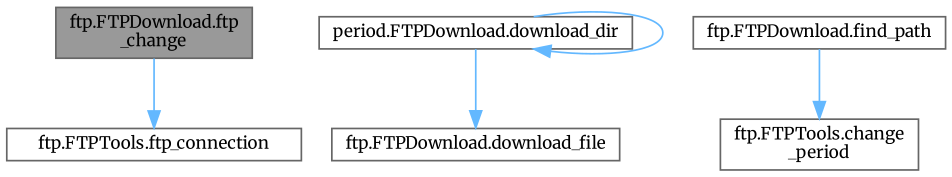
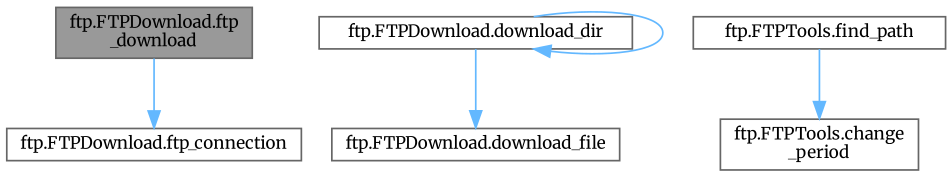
node "ftp.FTPDownload.ftp _change": label "ftp.FTPDownload.ftp _change" -> "ftp.FTPDownload.ftp _download"
node "period.FTPDownload.download_dir": label "period.FTPDownload.download_dir" -> "ftp.FTPDownload.download_dir"
node "ftp.FTPDownload.find_path": label "ftp.FTPDownload.find_path" -> "ftp.FTPTools.find_path"
node "ftp.FTPTools.ftp_connection": label "ftp.FTPTools.ftp_connection" -> "ftp.FTPDownload.ftp_connection"
